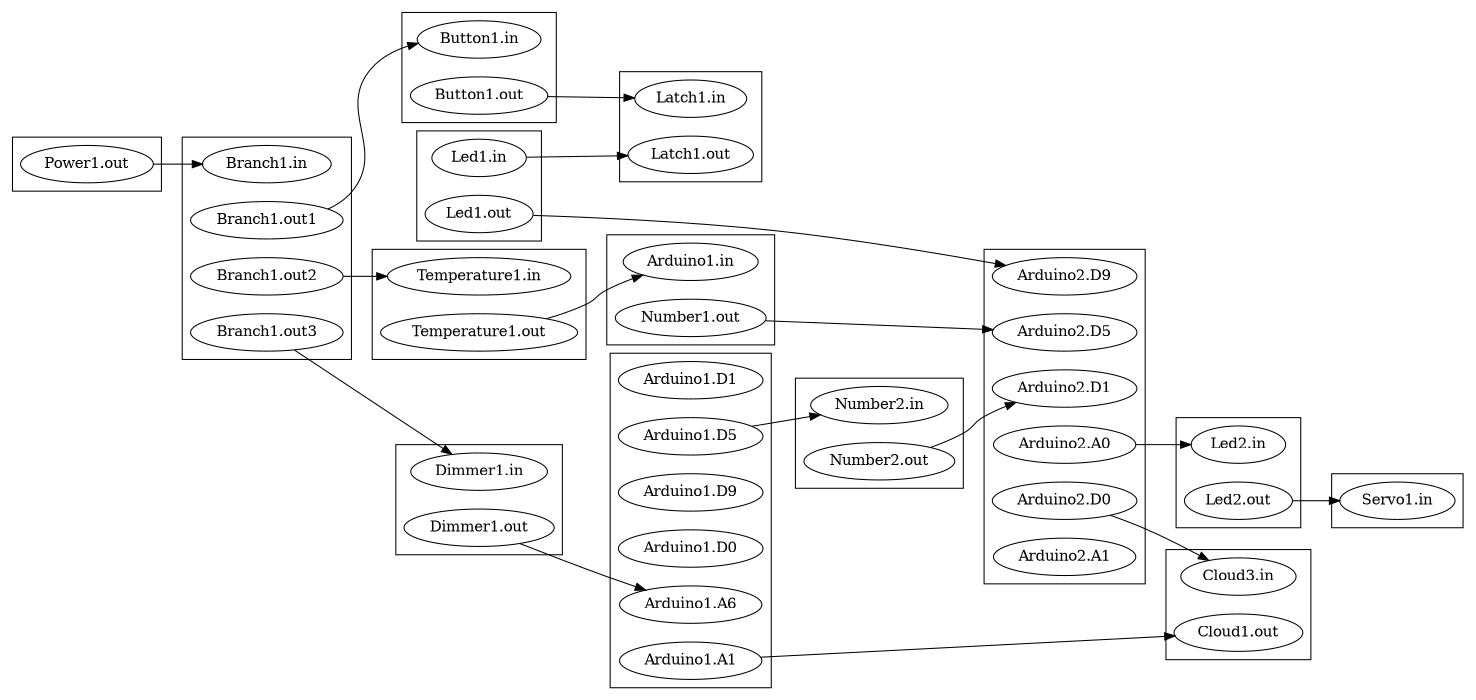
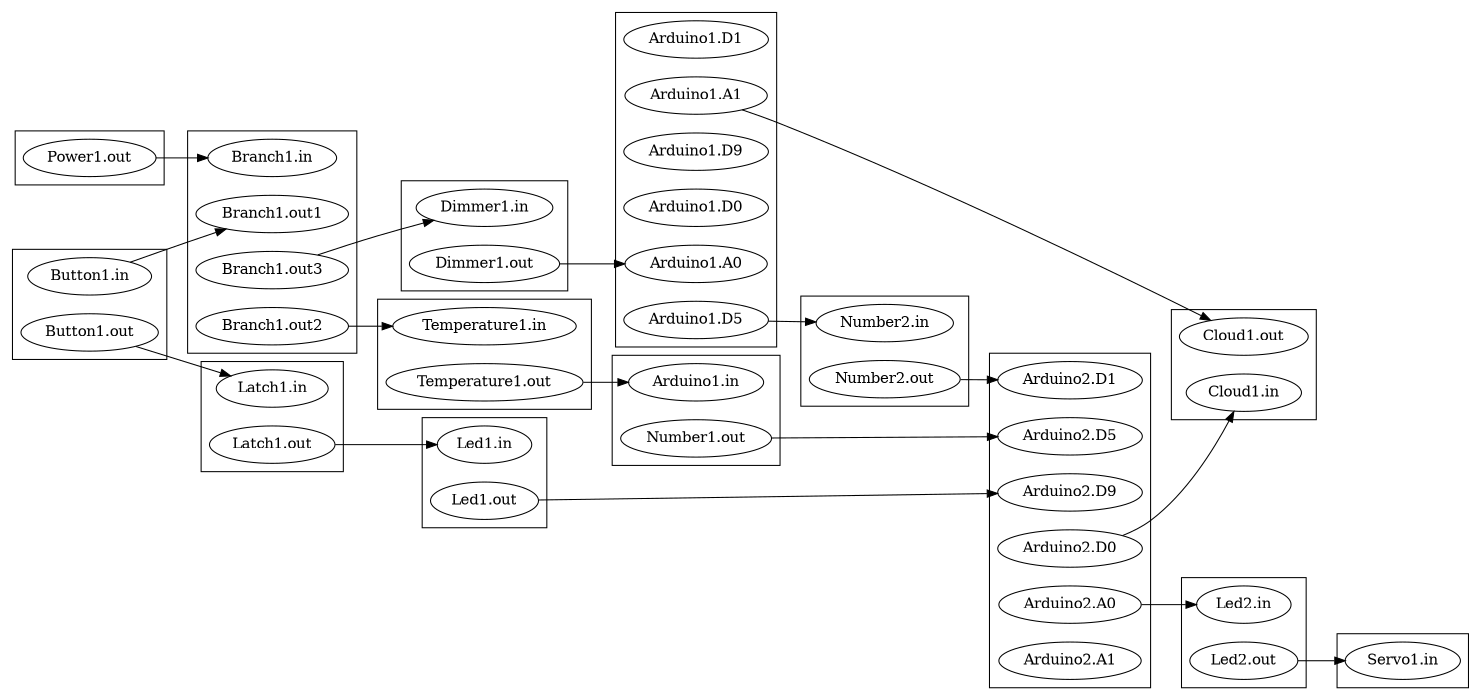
edge "Branch1.out1" -> "Button1.in": reversed
edge "Led1.in" -> "Latch1.out": reversed
node "Cloud3.in": label "Cloud3.in" -> "Cloud1.in"
node "Arduino1.A6": label "Arduino1.A6" -> "Arduino1.A0"
